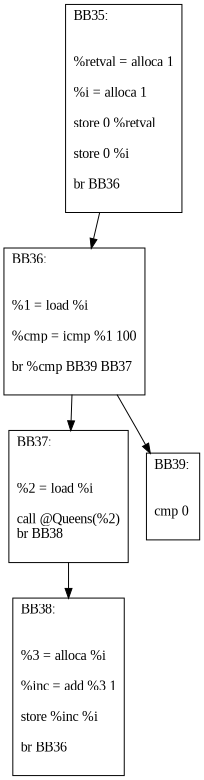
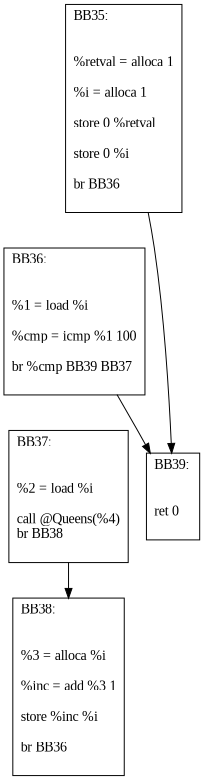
edge "BB35:" -> "BB36:": now "BB35:" -> "BB39:"
edge "BB36:" -> "BB37:": removed
node "BB39:": text "cmp 0" -> "ret 0"
node "BB37:": text "call @Queens(%2)" -> "call @Queens(%4)"
